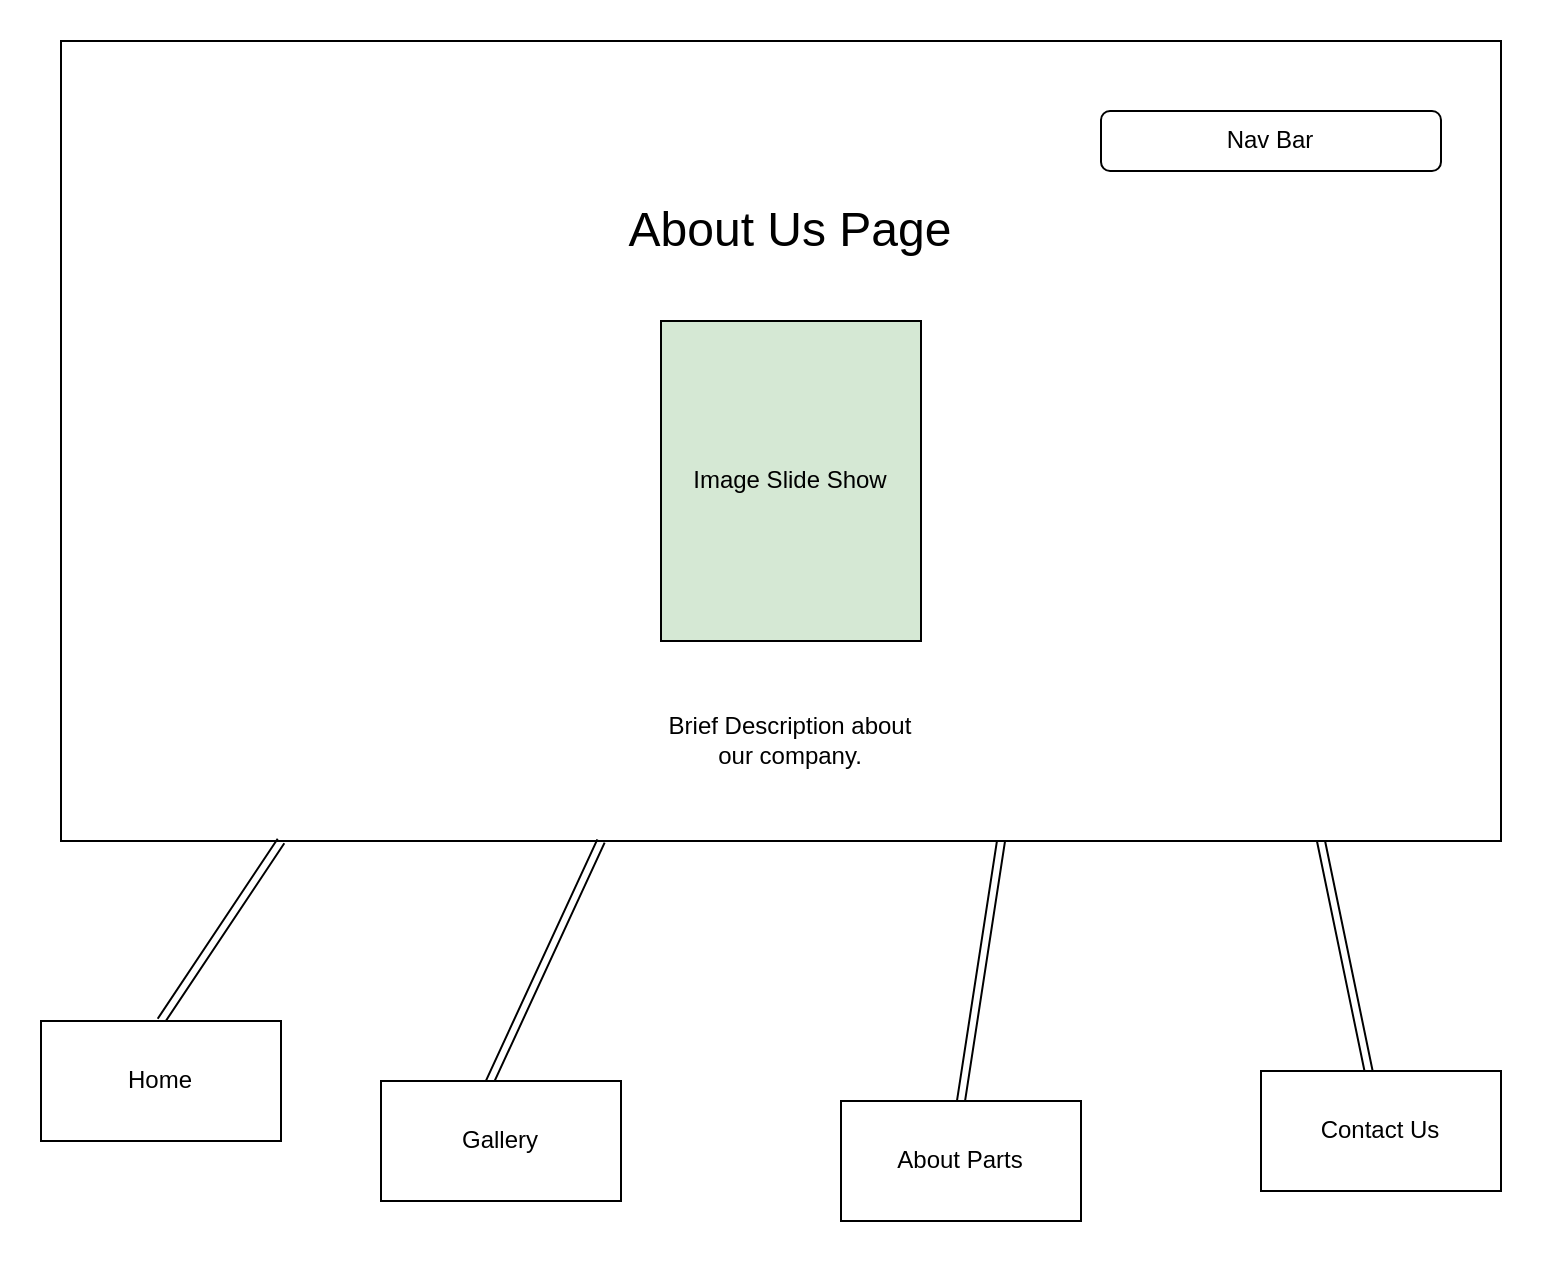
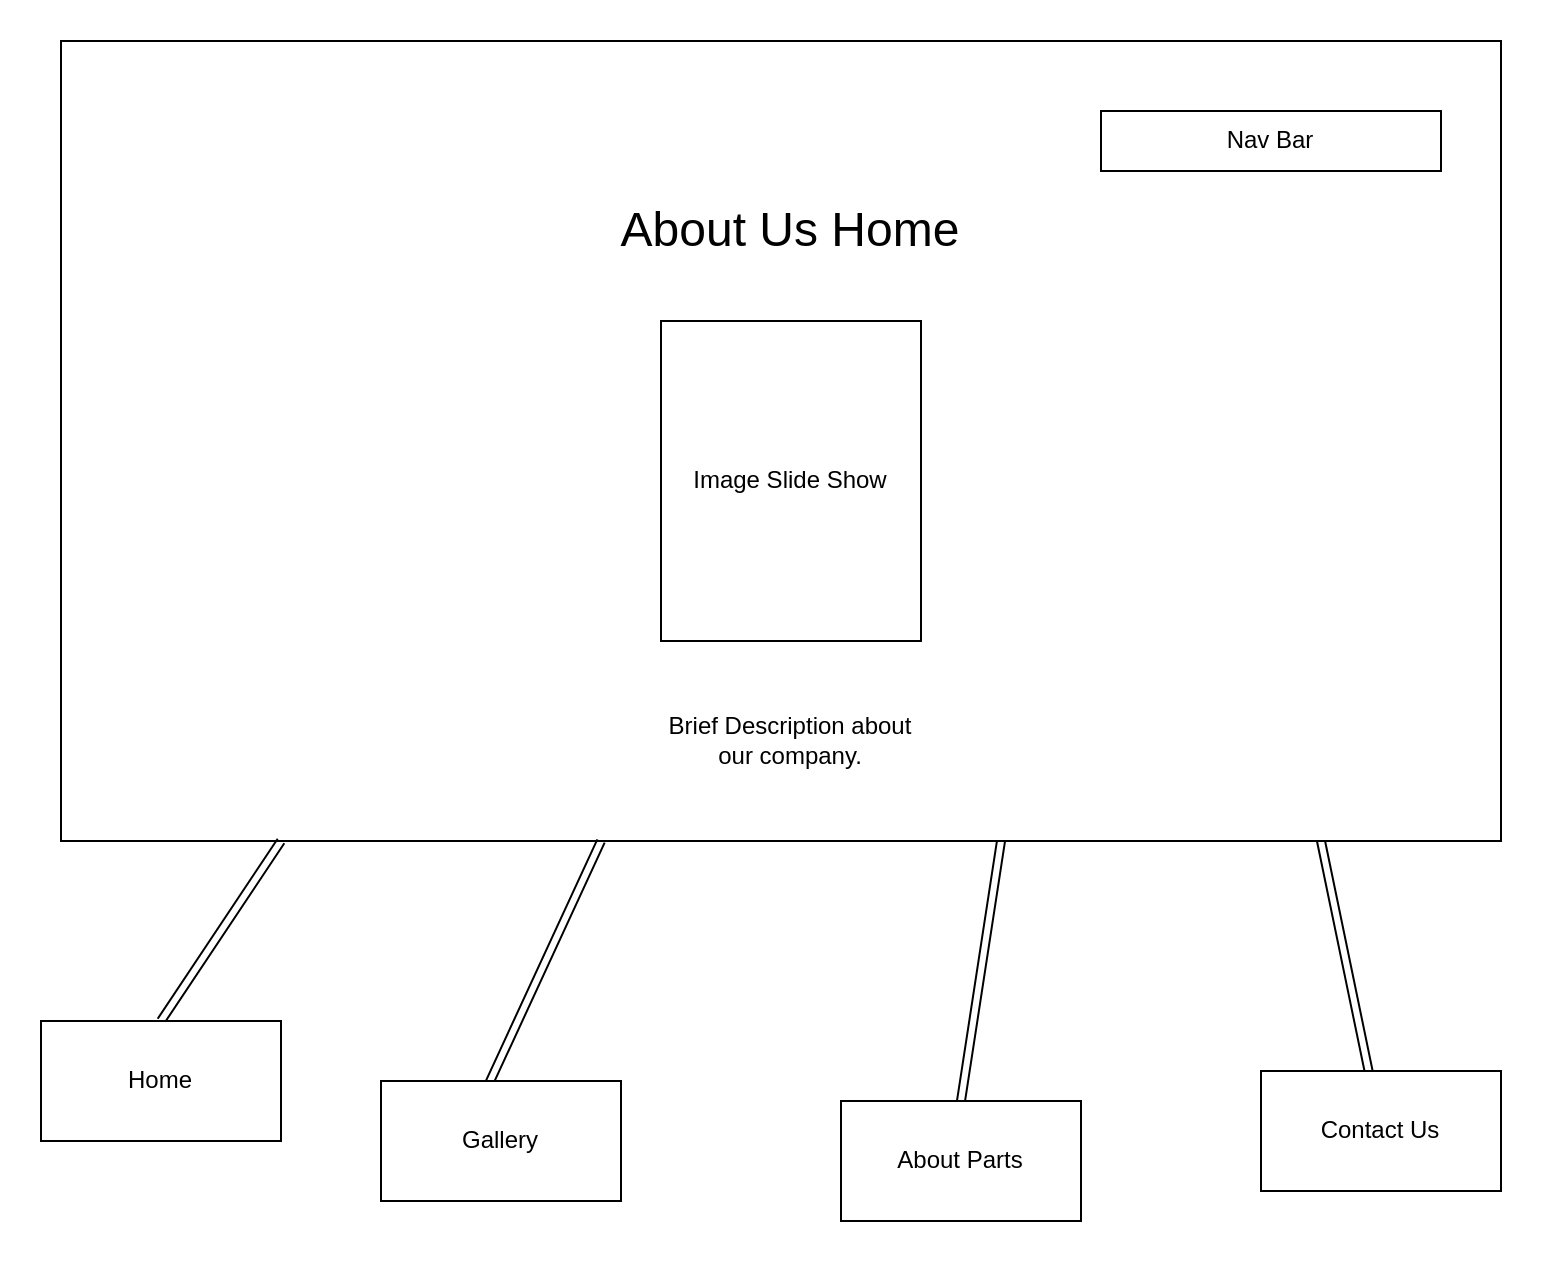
node "Nav Bar": shape rounded rectangle -> rectangle
node "About Us Page": label "About Us Page" -> "About Us Home"
node "Image Slide Show": fillcolor #d5e8d4 -> #ffffff
